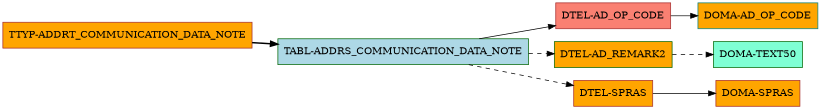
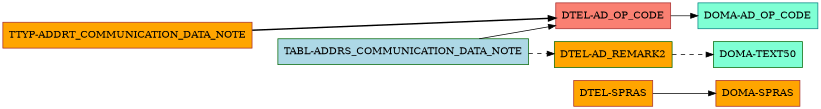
node "DOMA-AD_OP_CODE": fillcolor orange -> aquamarine
edge "TTYP-ADDRT_COMMUNICATION_DATA_NOTE" -> "TABL-ADDRS_COMMUNICATION_DATA_NOTE": now "TTYP-ADDRT_COMMUNICATION_DATA_NOTE" -> "DTEL-AD_OP_CODE"
edge "TABL-ADDRS_COMMUNICATION_DATA_NOTE" -> "DTEL-SPRAS": removed
